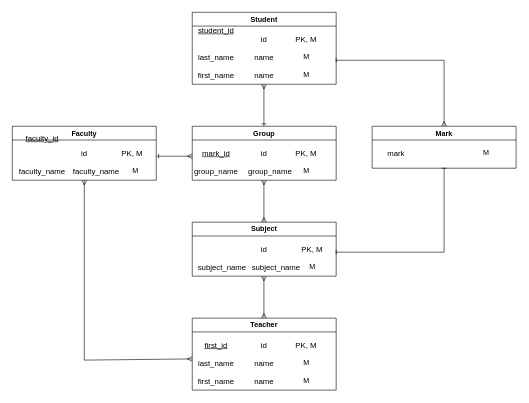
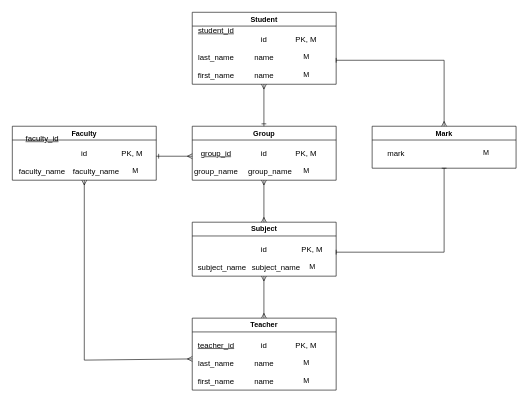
node "mark_id": label "mark_id" -> "group_id"
node "first_id": label "first_id" -> "teacher_id"
